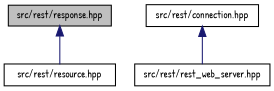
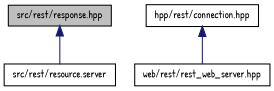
node "src/rest/connection.hpp": label "src/rest/connection.hpp" -> "hpp/rest/connection.hpp"
node "src/rest/resource.hpp": label "src/rest/resource.hpp" -> "src/rest/resource.server"
node "src/rest/rest_web_server.hpp": label "src/rest/rest_web_server.hpp" -> "web/rest/rest_web_server.hpp"
